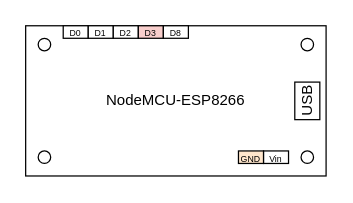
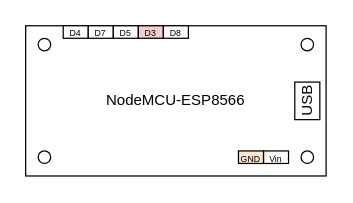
node "D0": label "D0" -> "D4"
node "D1": label "D1" -> "D7"
node "D2": label "D2" -> "D5"
node "NodeMCU-ESP8266": label "NodeMCU-ESP8266" -> "NodeMCU-ESP8566"
